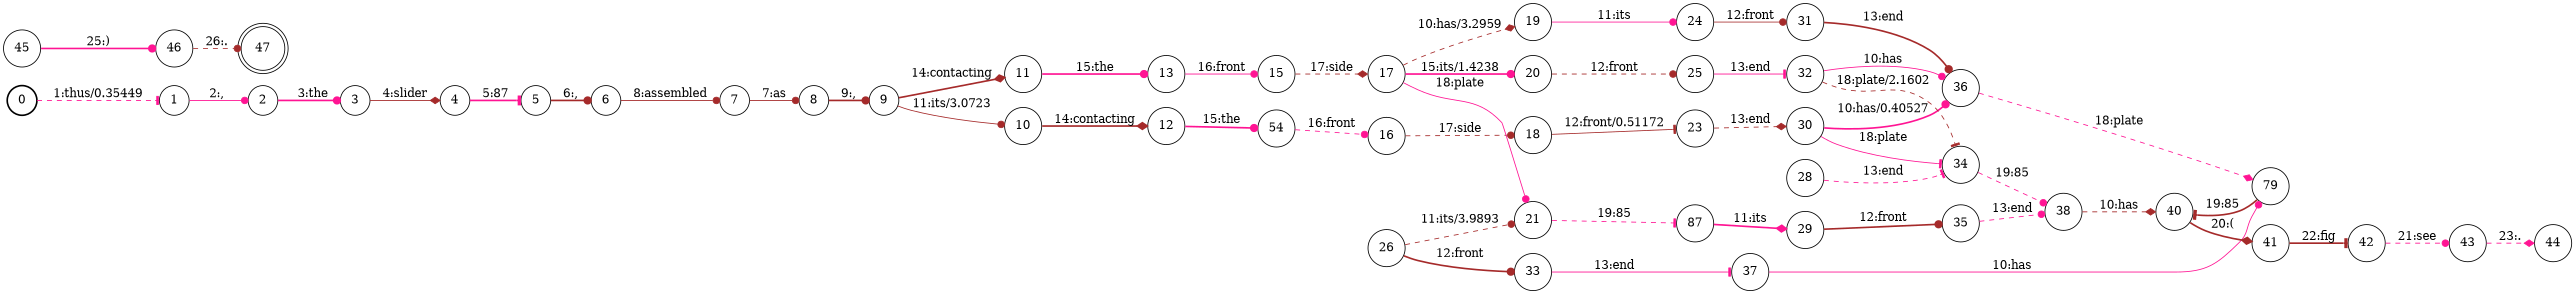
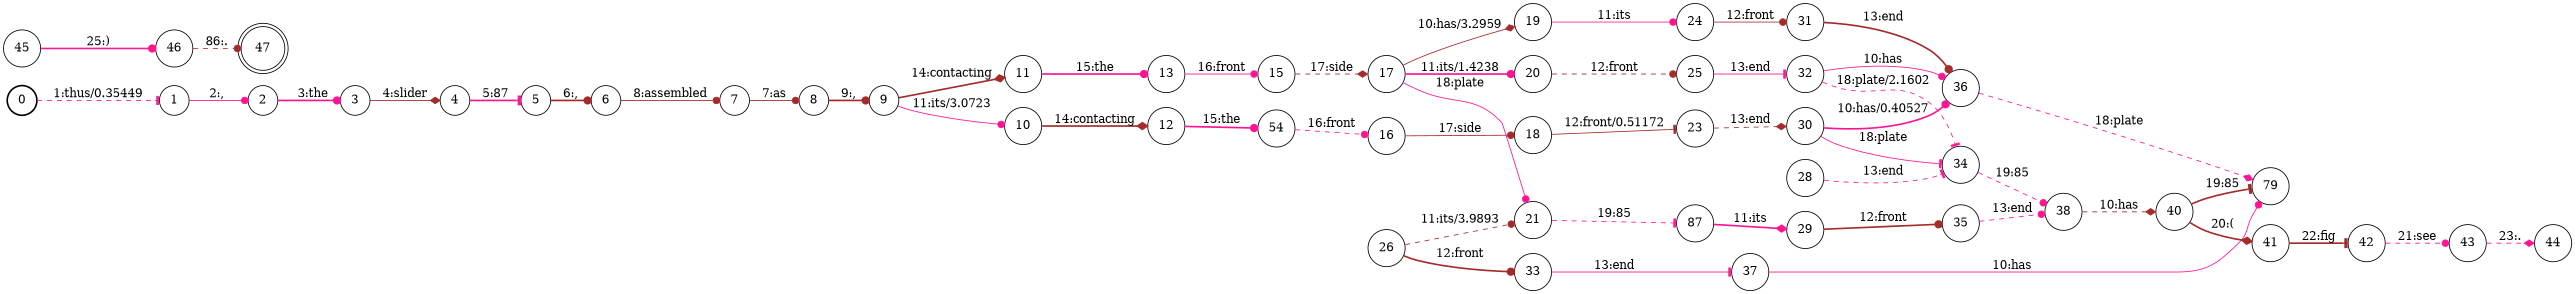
edge "46" -> "47": label "26:." -> "86:."
edge "17" -> "19": style dashed -> solid
edge "17" -> "20": label "15:its/1.4238" -> "11:its/1.4238"
edge "32" -> "34": color brown -> deeppink
edge "9" -> "10": color brown -> deeppink
edge "16" -> "18": style dashed -> solid
edge "79" -> "40": reversed
